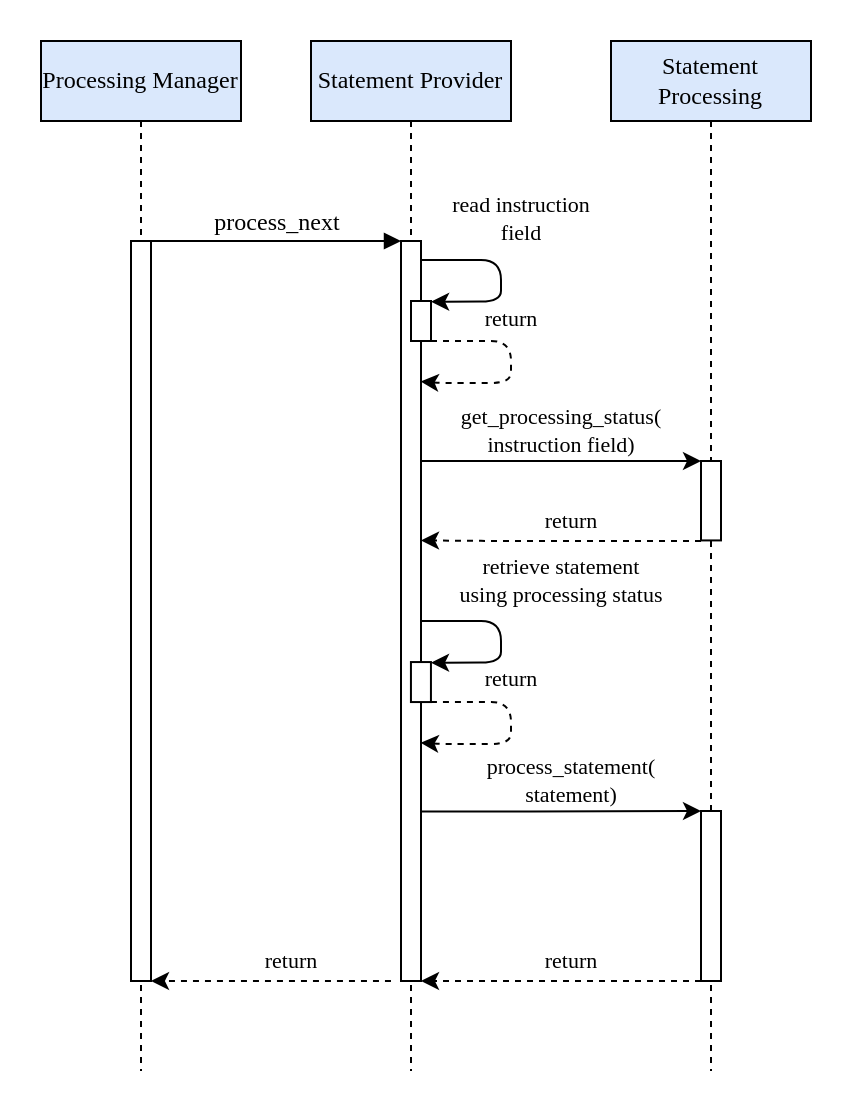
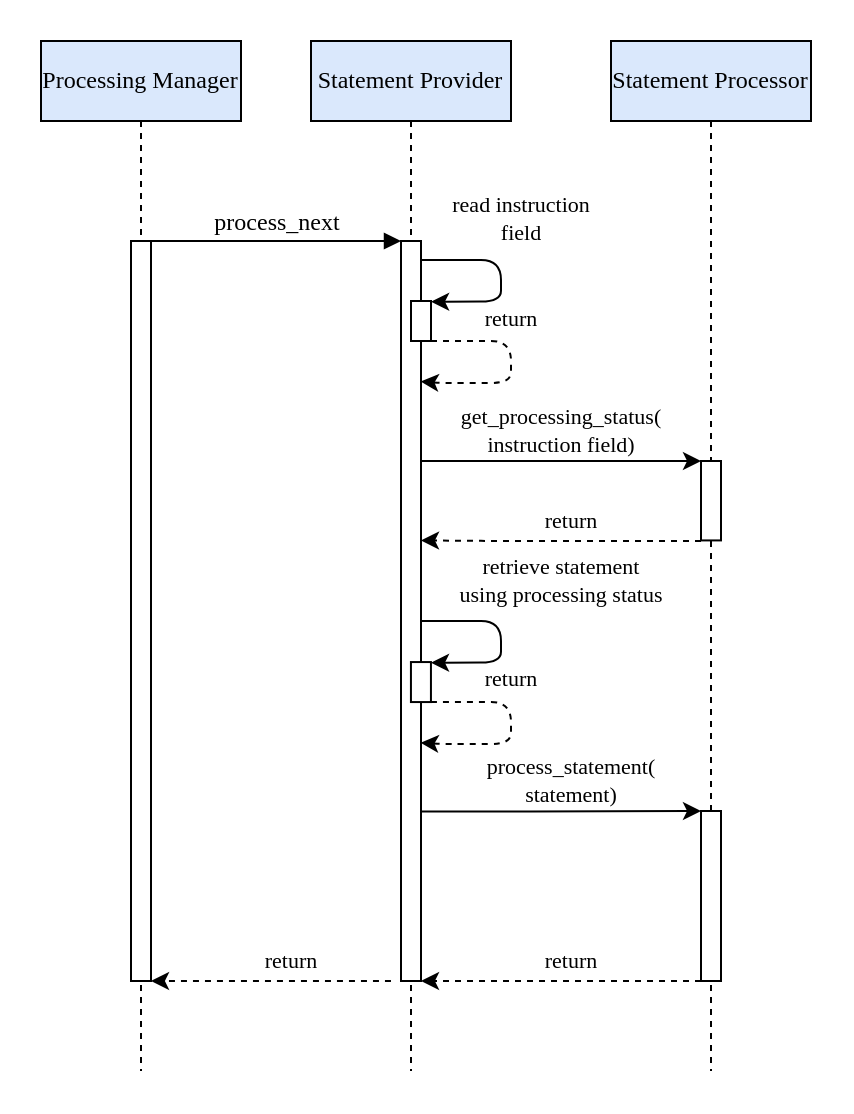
node "Statement Processing": label "Statement Processing" -> "Statement Processor"
